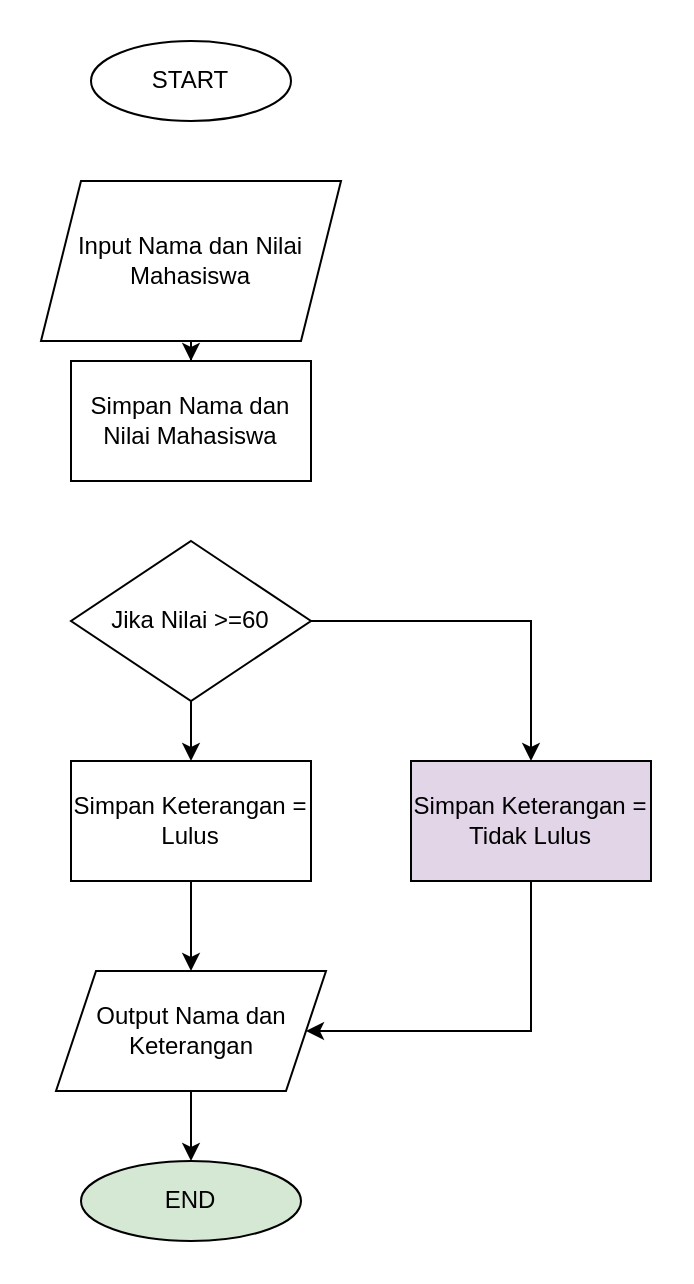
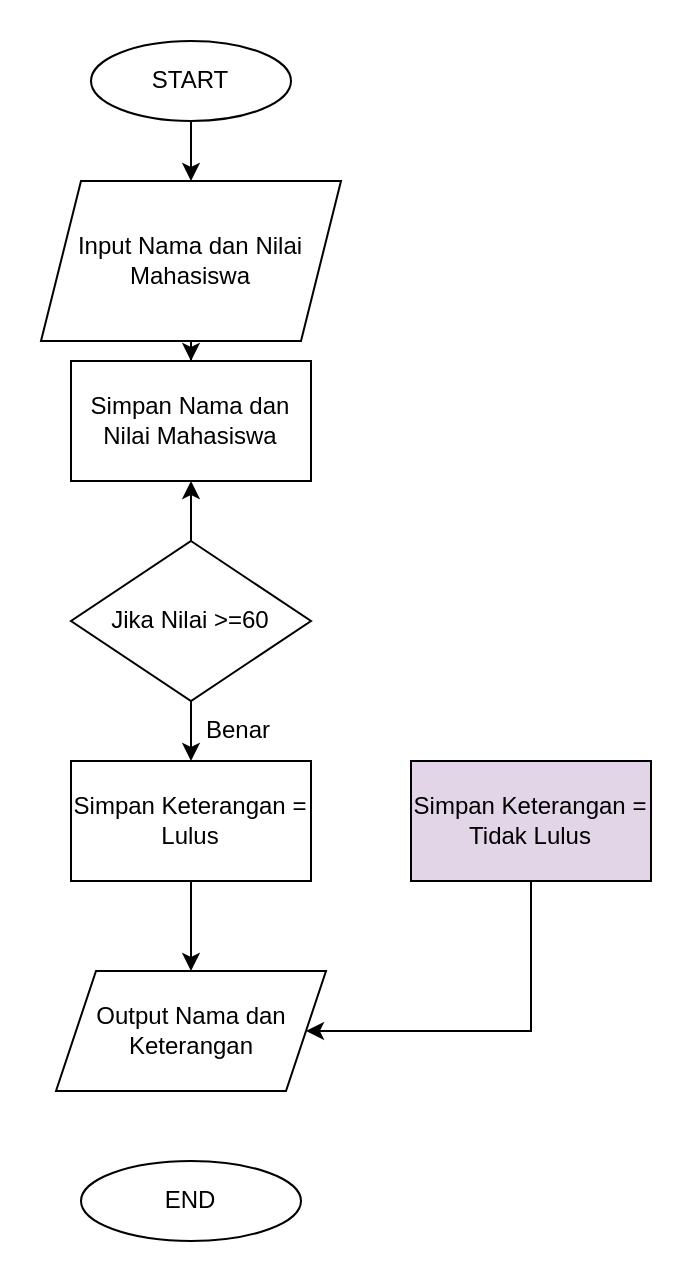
edge "START" -> "Input Nama dan Nilai Mahasiswa": added
edge "Jika Nilai >=60" -> "Simpan Keterangan = Tidak Lulus": now "Jika Nilai >=60" -> "Simpan Nama dan Nilai Mahasiswa"
node "Benar": added
edge "Output Nama dan Keterangan" -> "END": removed
node "END": fillcolor #d5e8d4 -> #ffffff
